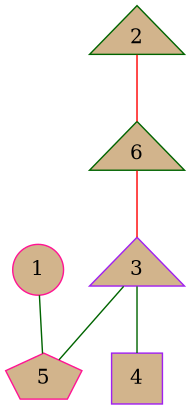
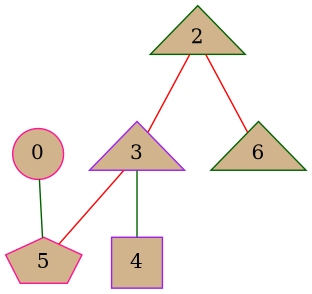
edge "6" -- "3": now "2" -- "3"
node "1": label "1" -> "0"
edge "3" -- "5": color darkgreen -> red
